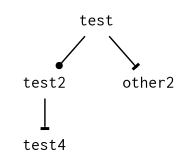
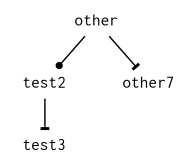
node "test": label "test" -> "other"
node "other2": label "other2" -> "other7"
node "test4": label "test4" -> "test3"
